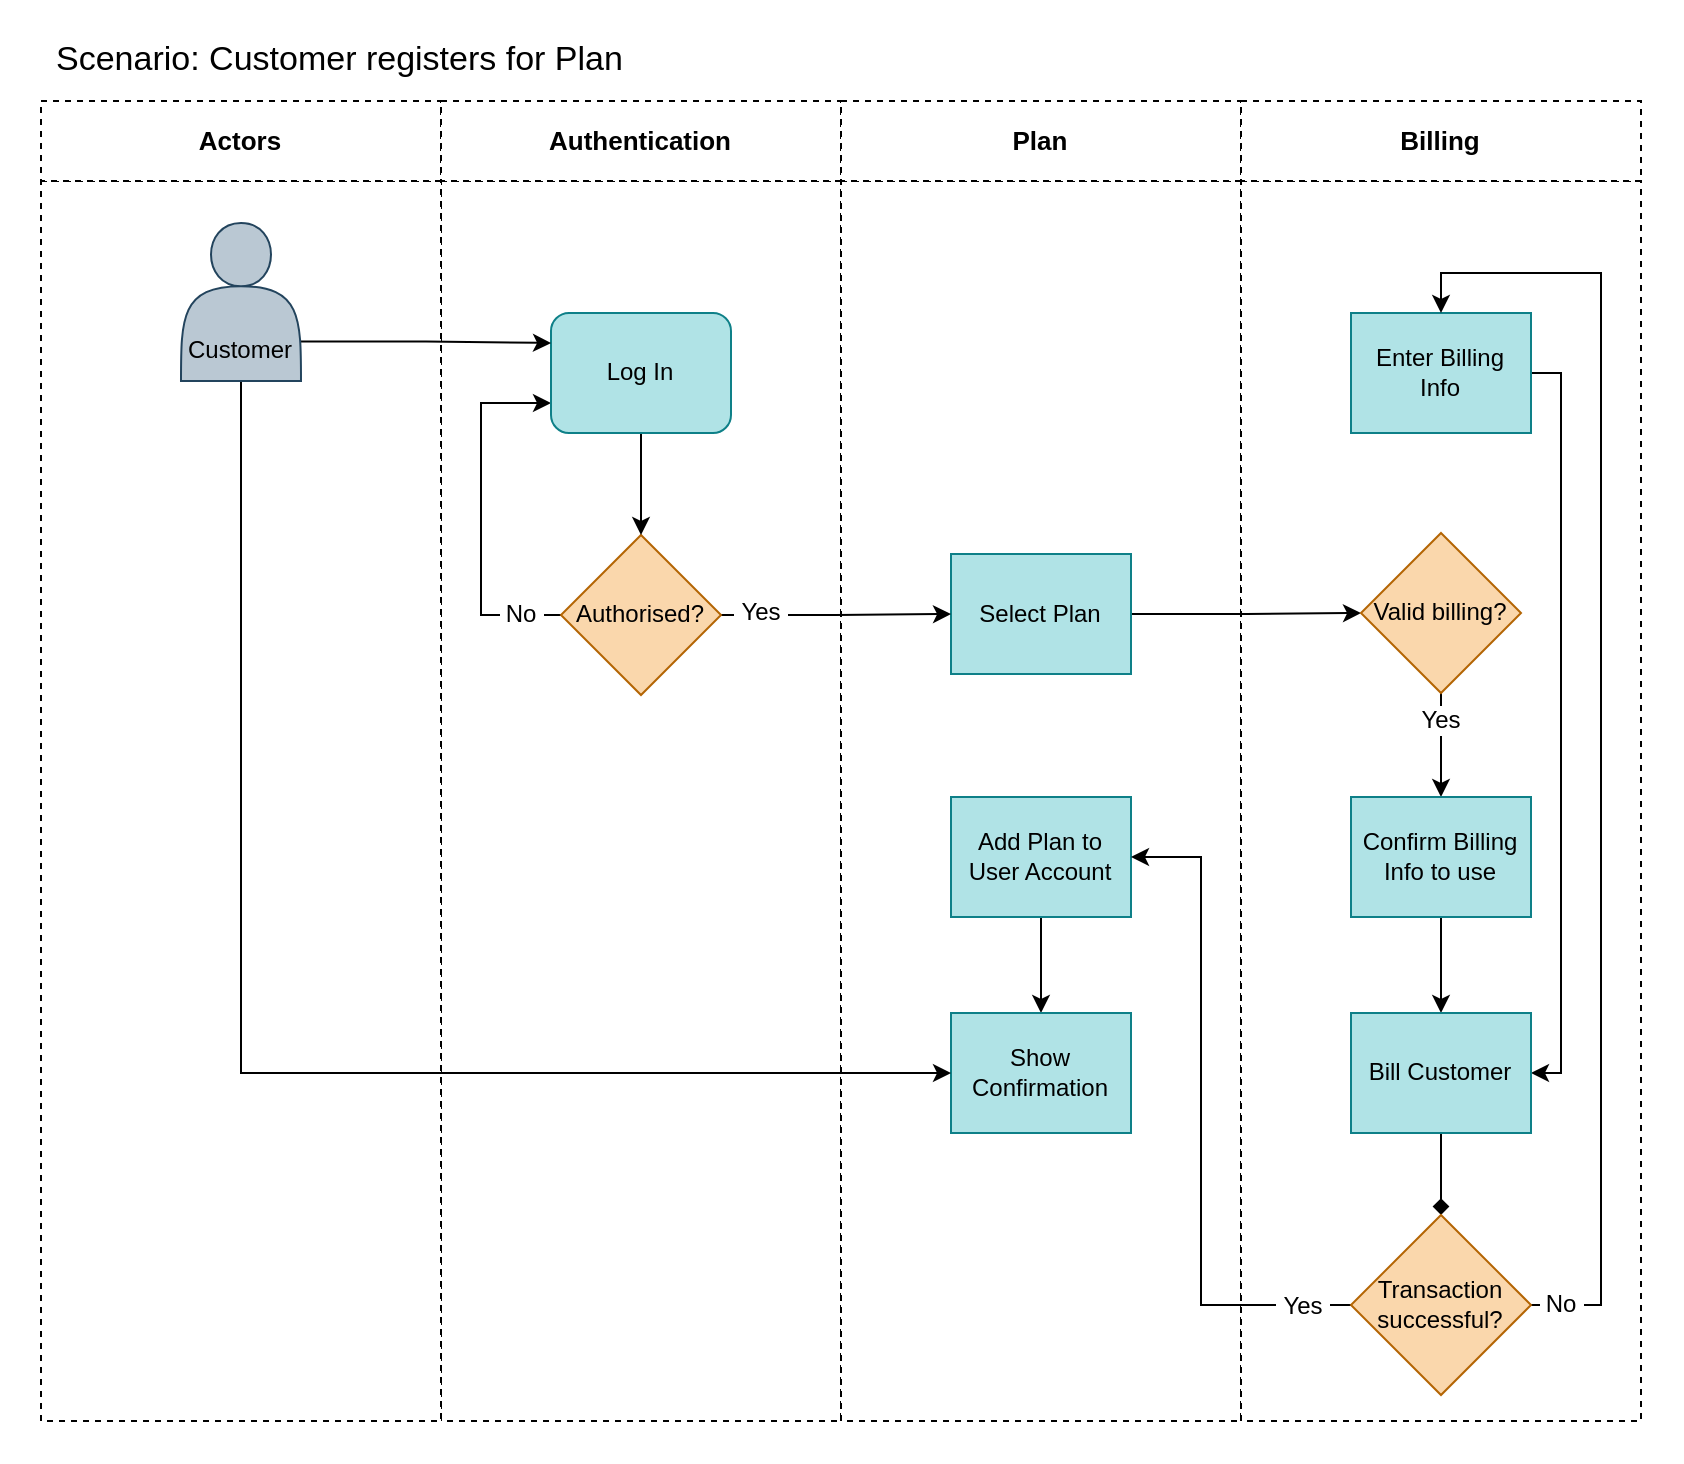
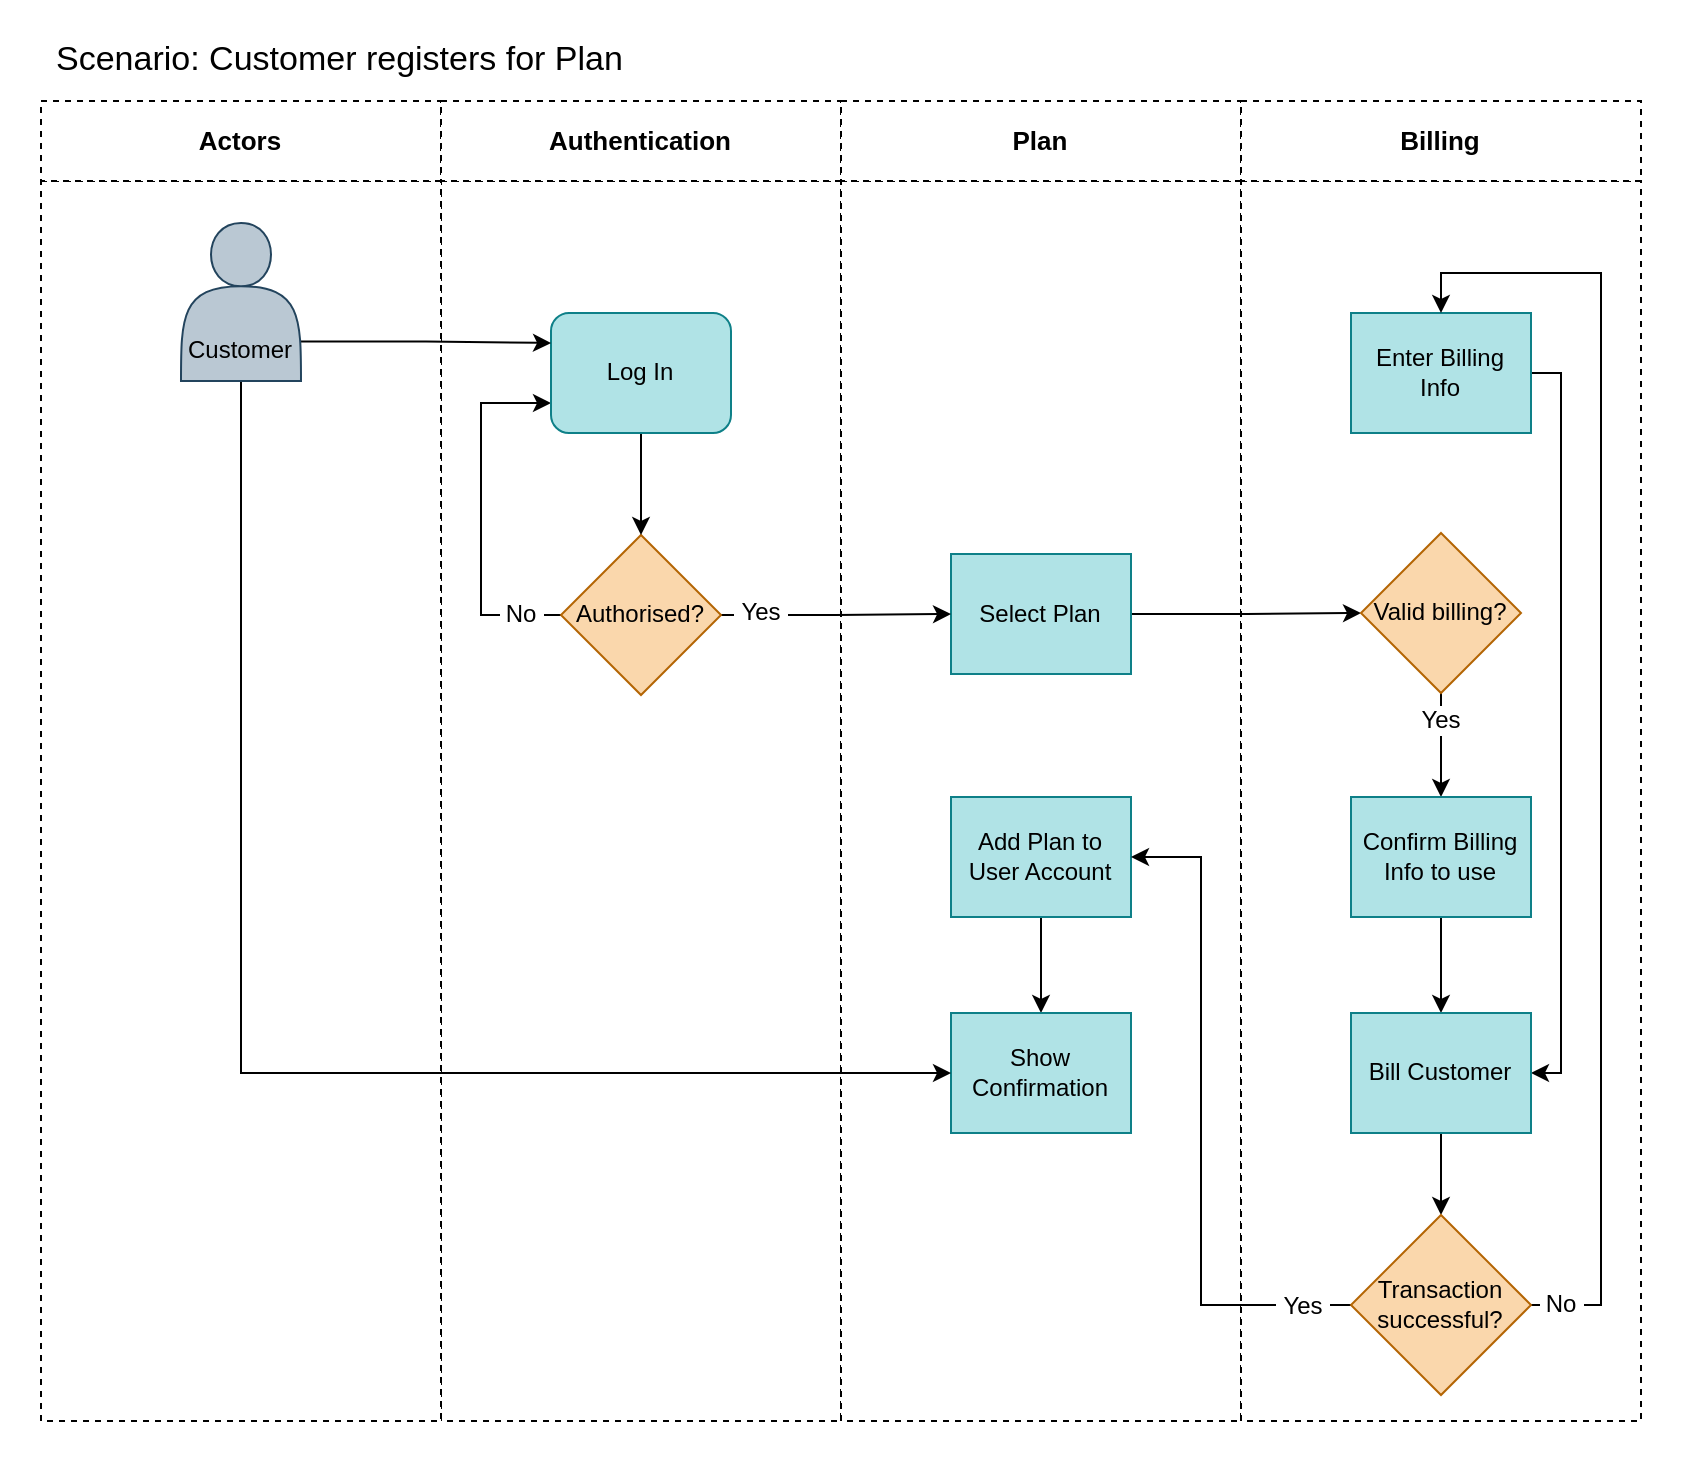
edge "Bill Customer" -> "Transaction successful?": arrowhead diamond -> classic
